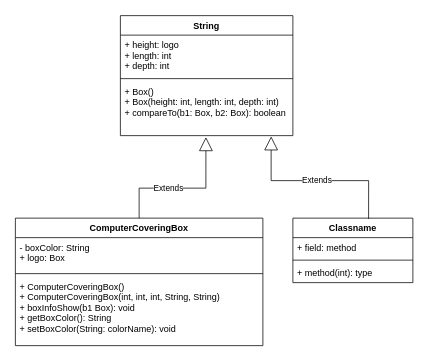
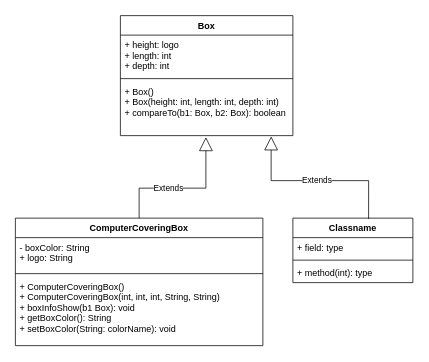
node "String": label "String" -> "Box"
node "- boxColor: String + logo: Box": label "- boxColor: String + logo: Box" -> "- boxColor: String + logo: String"
node "+ field: method": label "+ field: method" -> "+ field: type"
